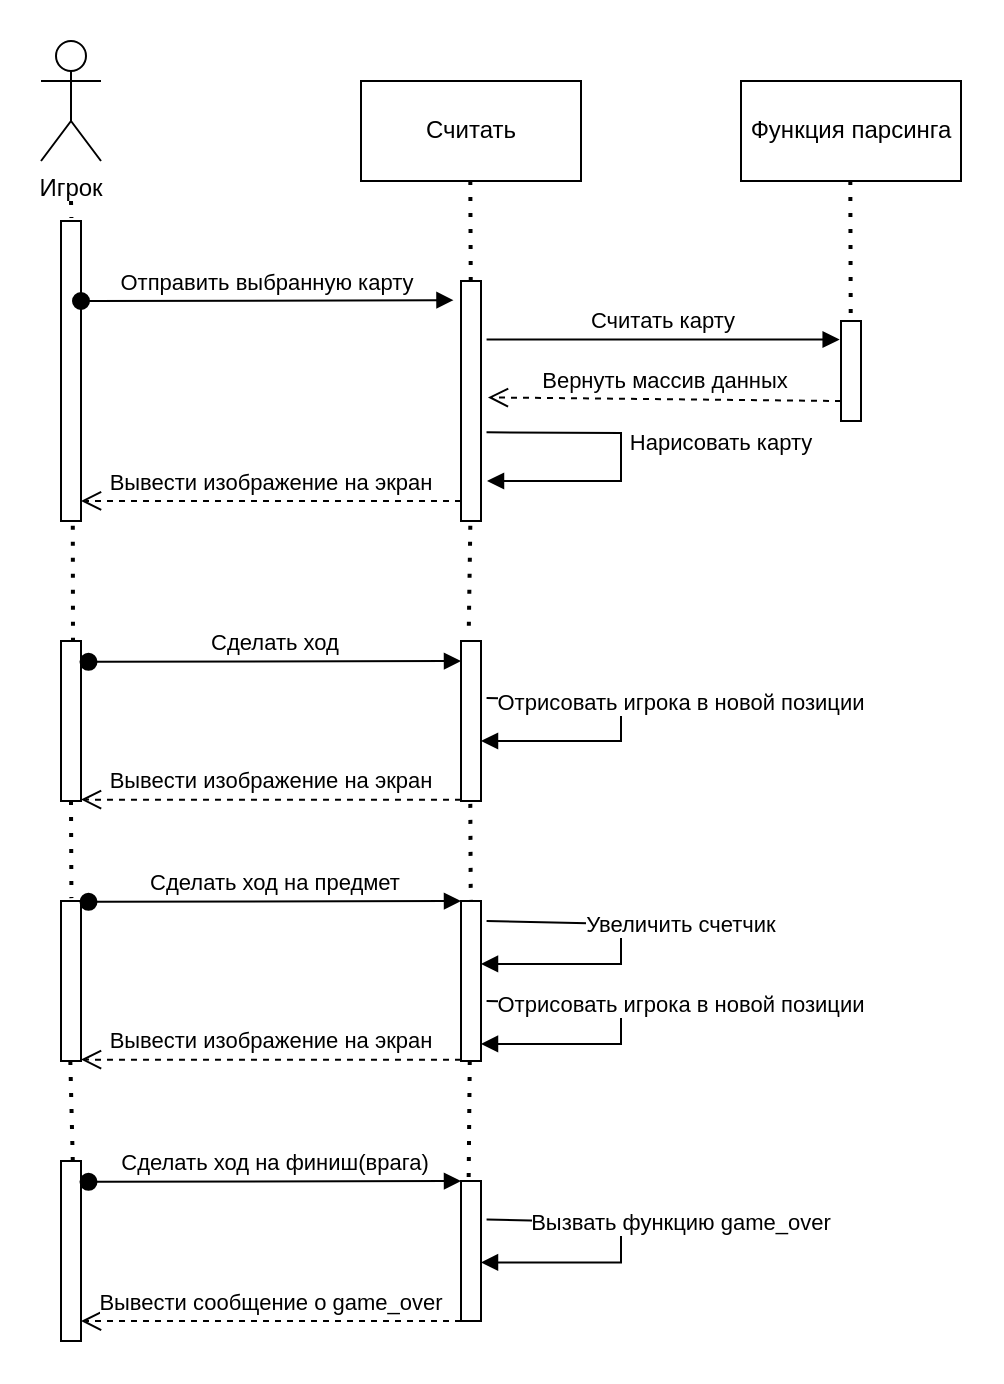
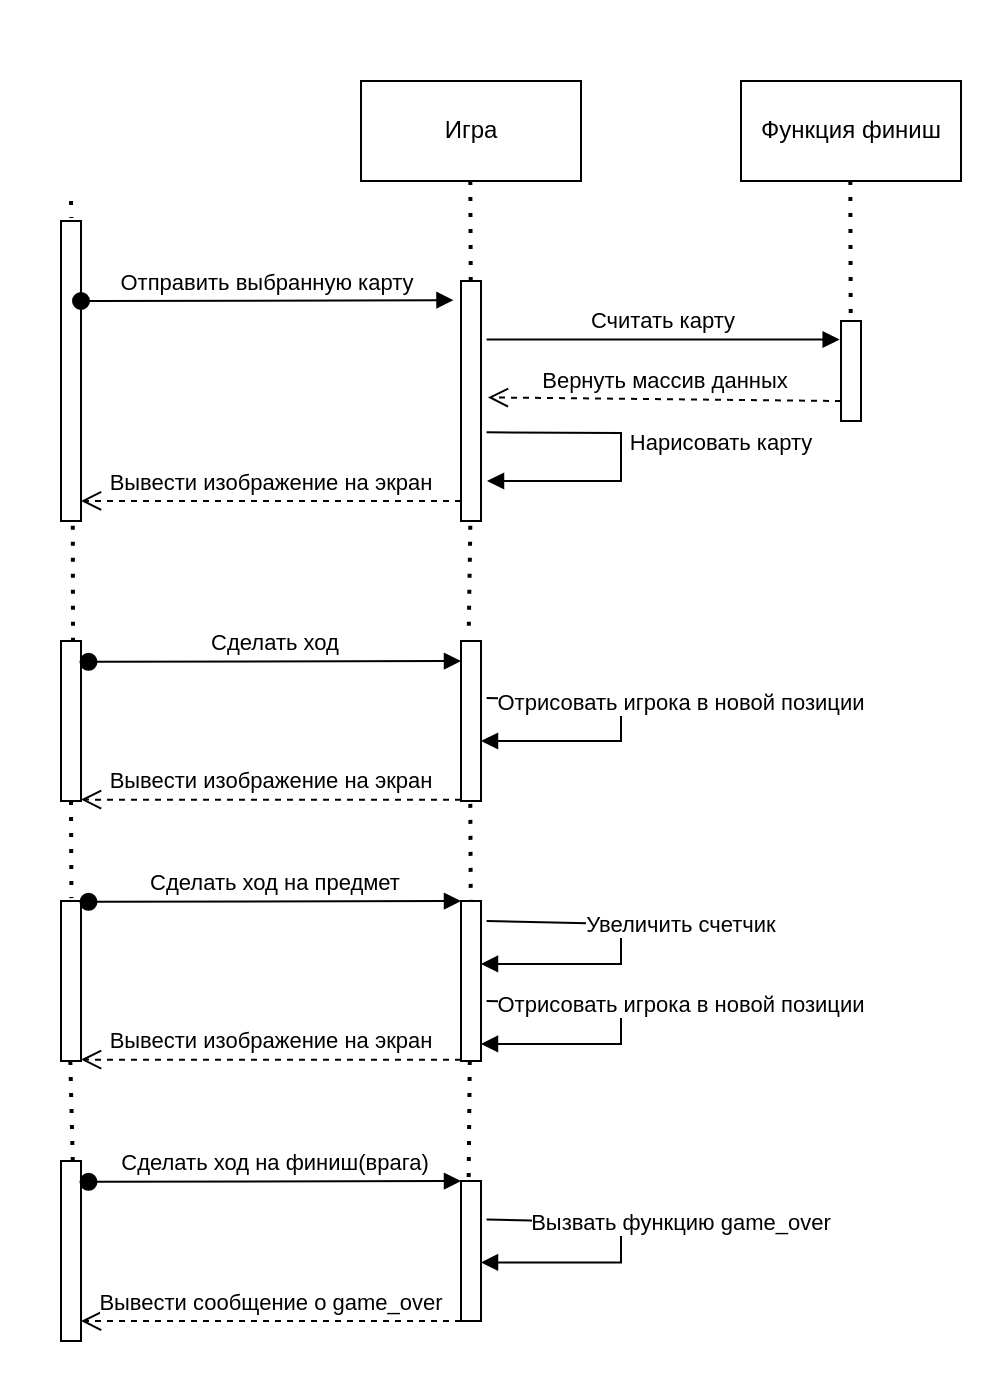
node "Игрок": removed
node "Считать": label "Считать" -> "Игра"
node "Функция парсинга": label "Функция парсинга" -> "Функция финиш"
